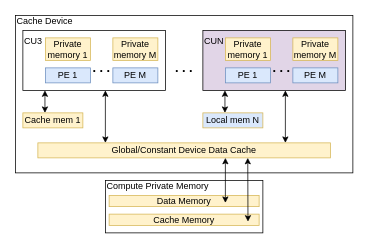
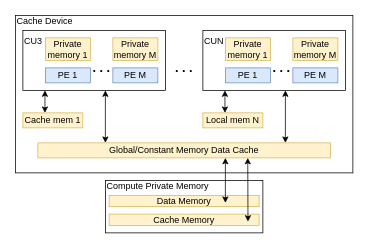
node "CUN": fillcolor #e1d5e7 -> #ffffff
node "Local mem N": fillcolor #dae8fc -> #fff2cc
node "Global/Constant Device Data Cache": label "Global/Constant Device Data Cache" -> "Global/Constant Memory Data Cache"
